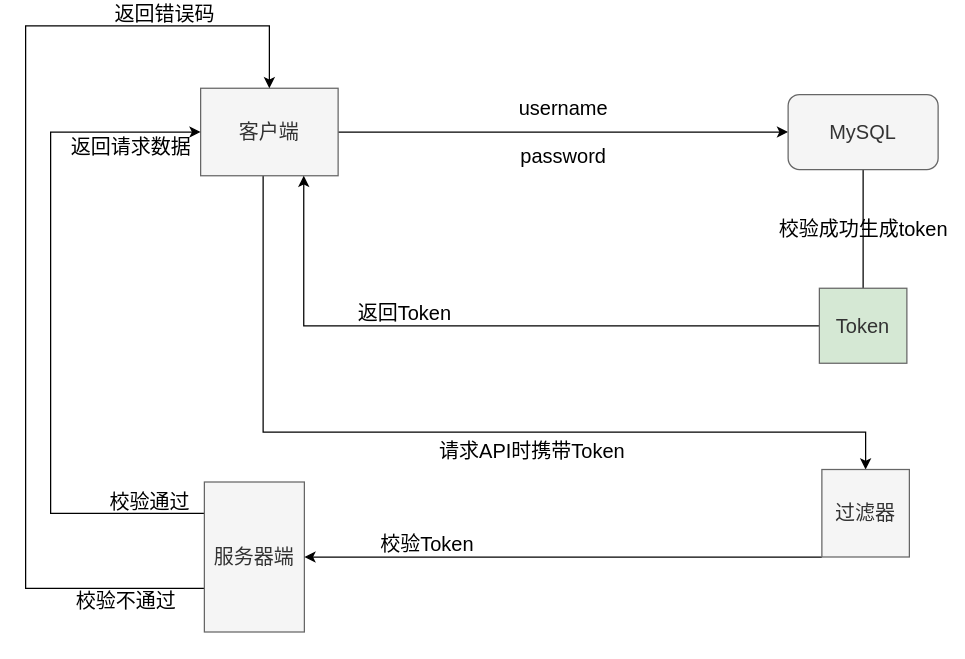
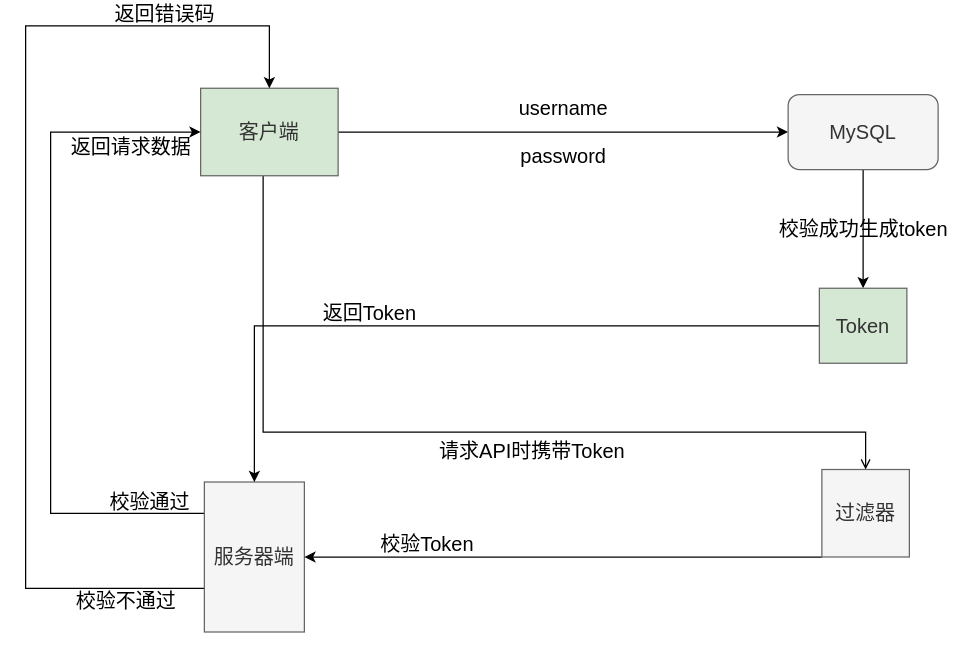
node "客户端": fillcolor #f5f5f5 -> #d5e8d4
edge "Token" -> "客户端": now "Token" -> "服务器端"
edge "MySQL" -- "Token": arrowhead none -> classic
edge "客户端" -> "过滤器": arrowhead classic -> open
